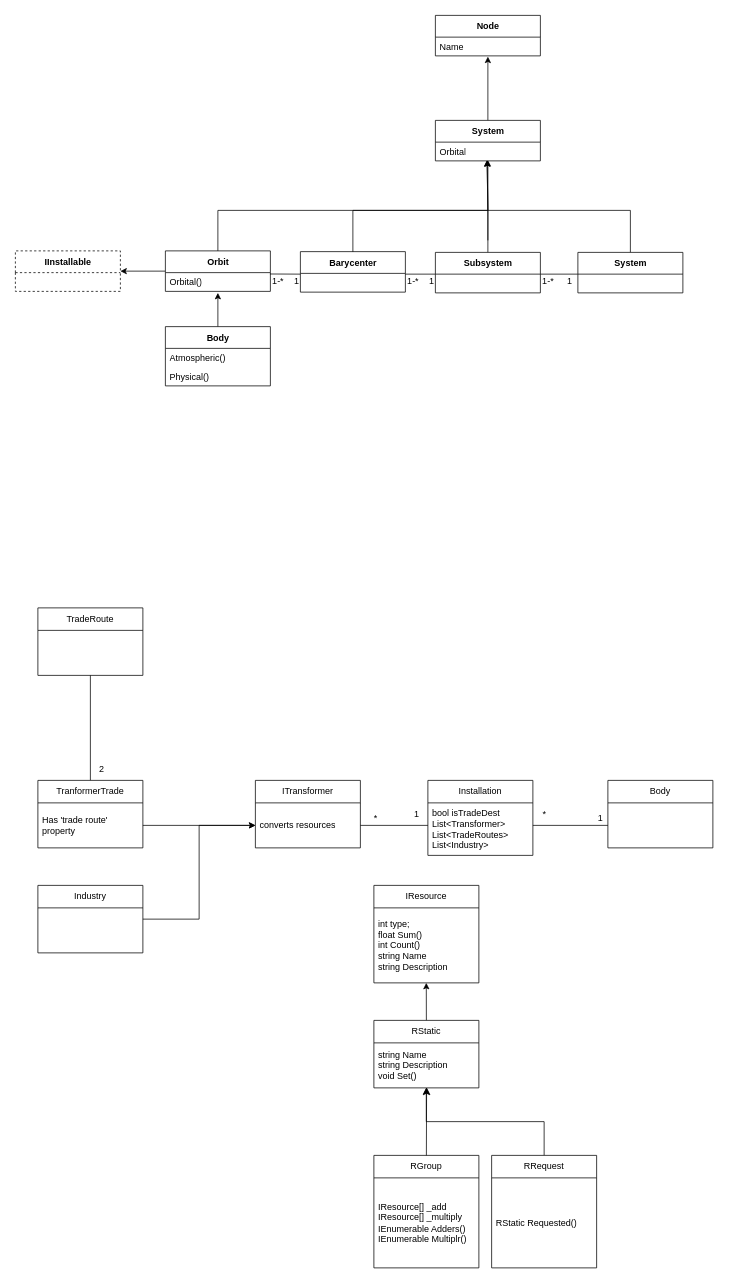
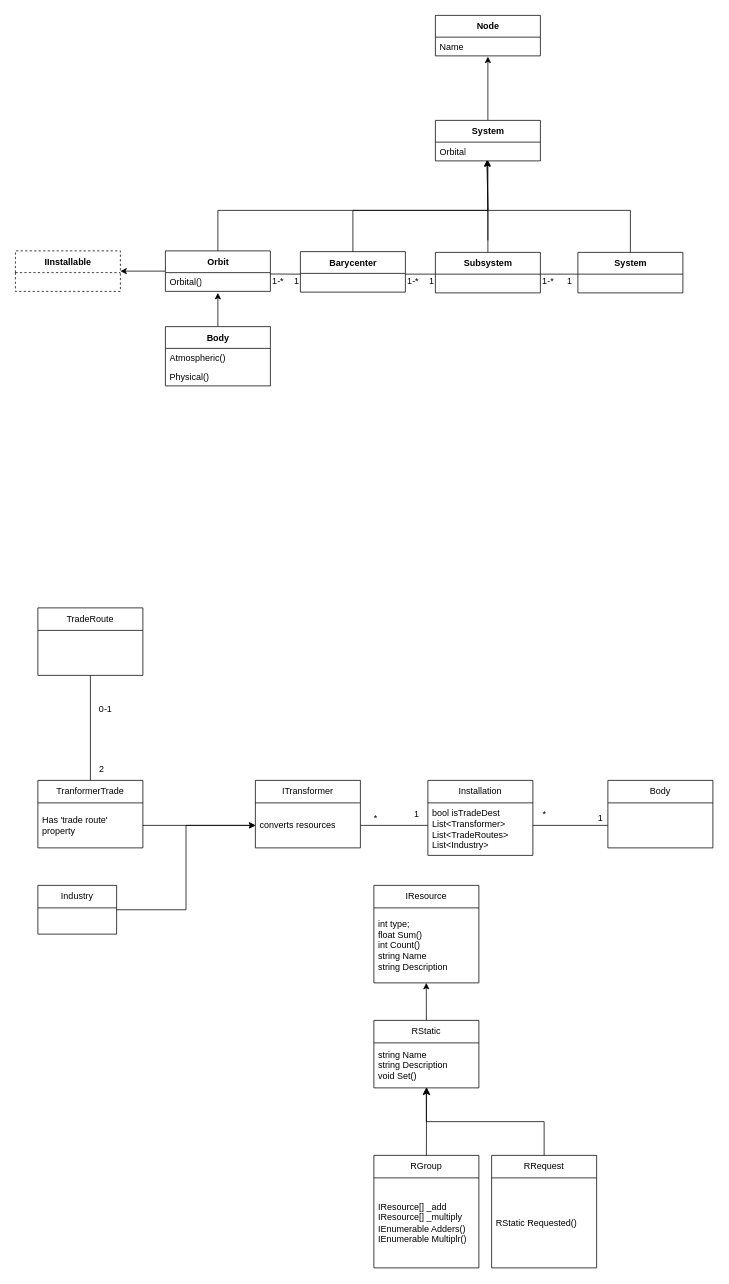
node "0-1": added
node "Industry": size 105x68 -> 79x49
